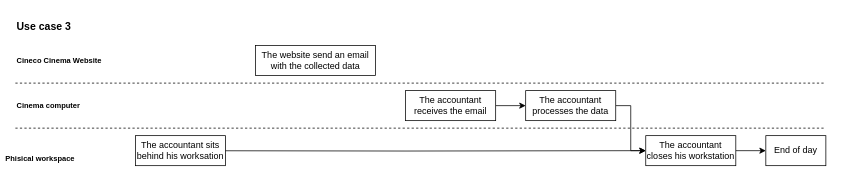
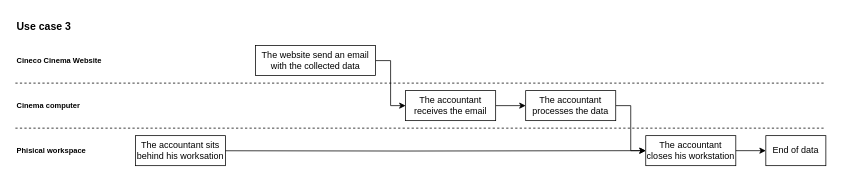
edge "The website send an email with the collected data" -> "The accountant receives the email": added
node "End of day": label "End of day" -> "End of data"
node "Phisical workspace": moved (49, 158) -> (60, 150)
